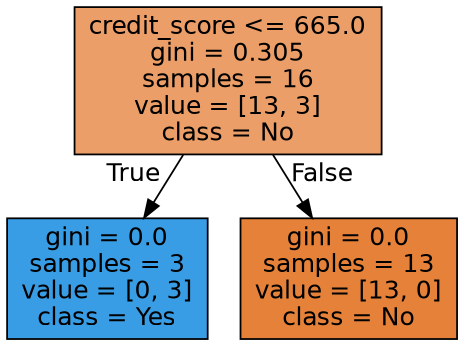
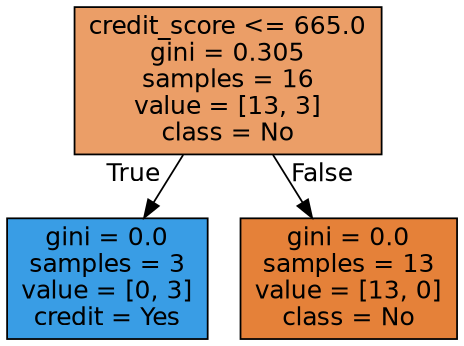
node "gini = 0.0 samples = 3 value = [0, 3] class = Yes": label "gini = 0.0 samples = 3 value = [0, 3] class = Yes" -> "gini = 0.0 samples = 3 value = [0, 3] credit = Yes"
